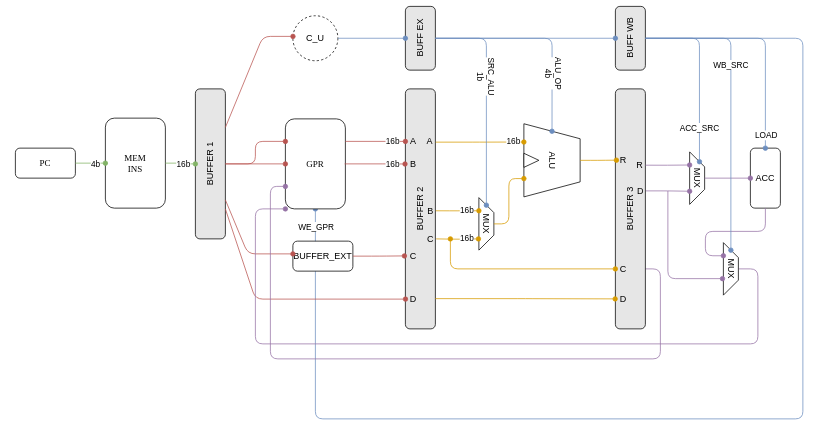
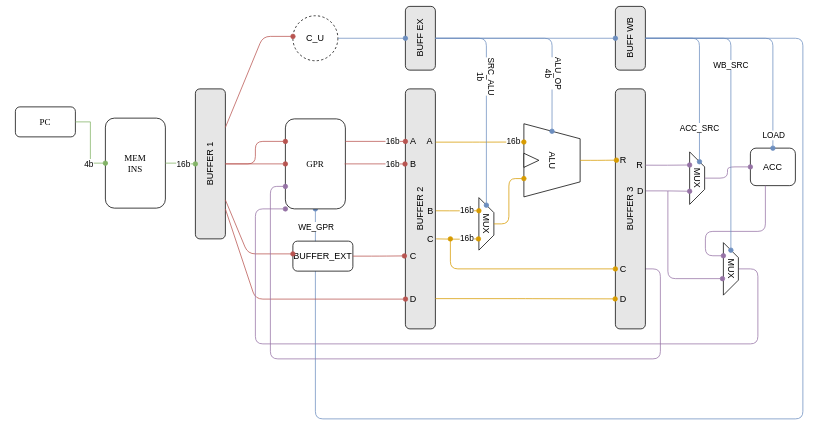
node "PC": moved (45, 163) -> (45, 122)
node "ACC": size 30x60 -> 45x38
